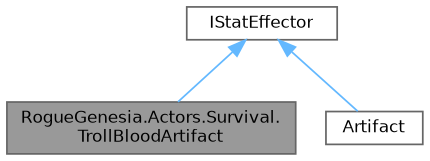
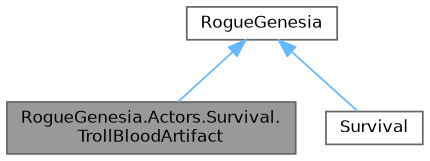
node "IStatEffector": label "IStatEffector" -> "RogueGenesia"
node "Artifact": label "Artifact" -> "Survival"
